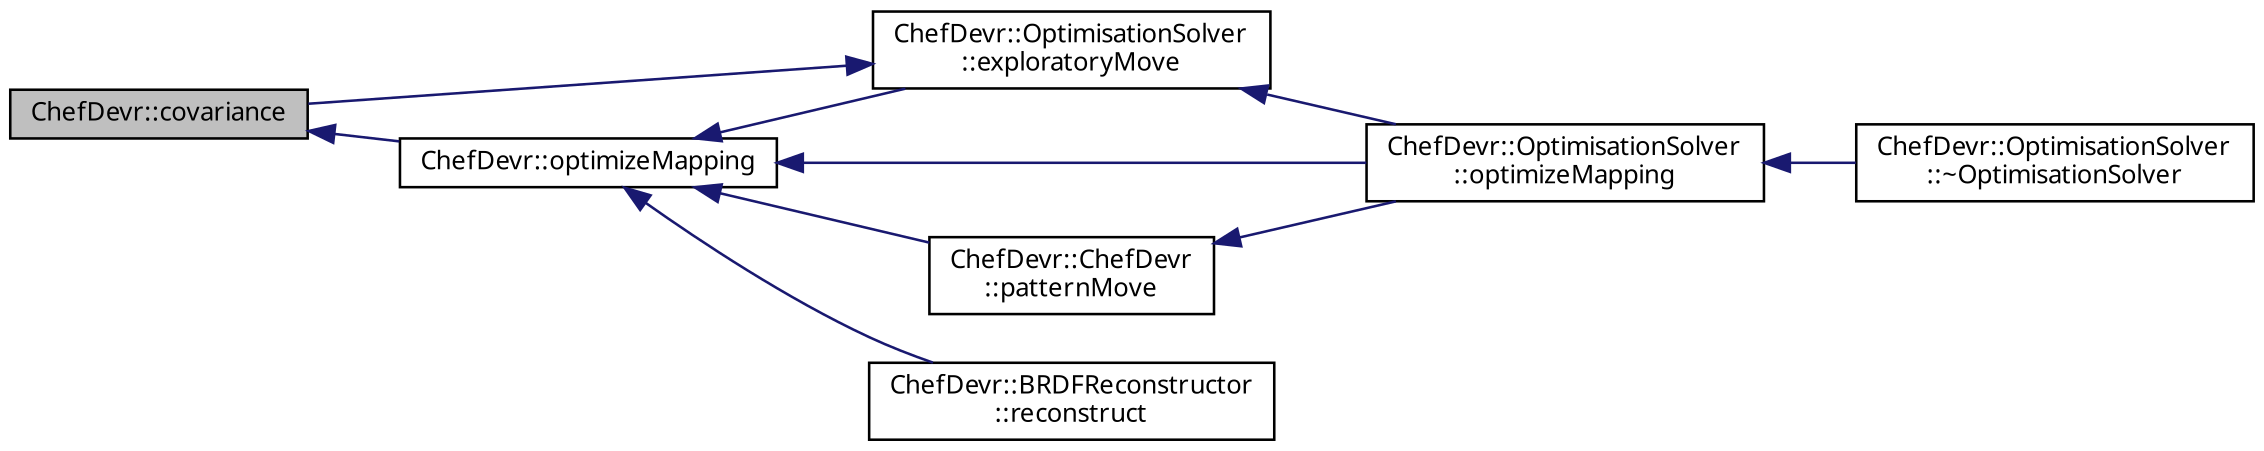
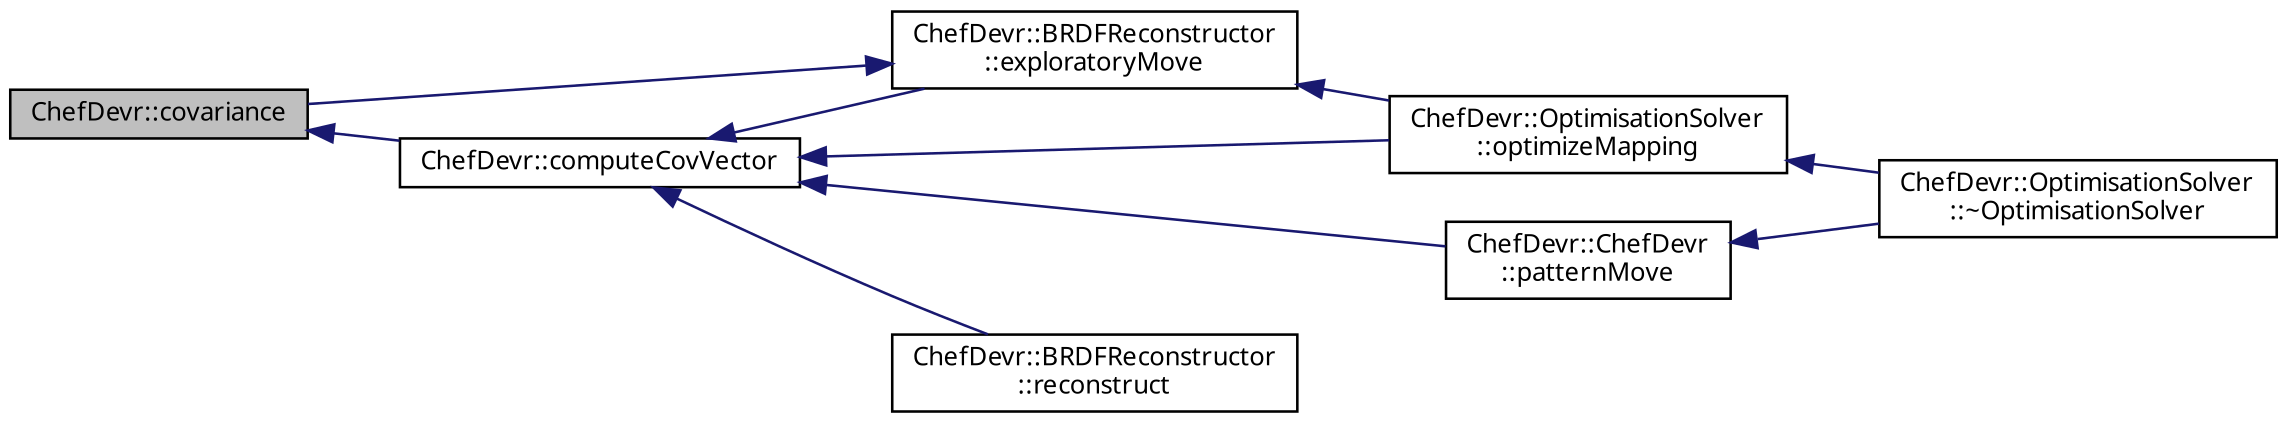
node "ChefDevr::OptimisationSolver ::exploratoryMove": label "ChefDevr::OptimisationSolver ::exploratoryMove" -> "ChefDevr::BRDFReconstructor ::exploratoryMove"
node "ChefDevr::optimizeMapping": label "ChefDevr::optimizeMapping" -> "ChefDevr::computeCovVector"
edge "ChefDevr::OptimisationSolver ::optimizeMapping" -> "ChefDevr::ChefDevr ::patternMove": now "ChefDevr::OptimisationSolver ::~OptimisationSolver" -> "ChefDevr::ChefDevr ::patternMove"
